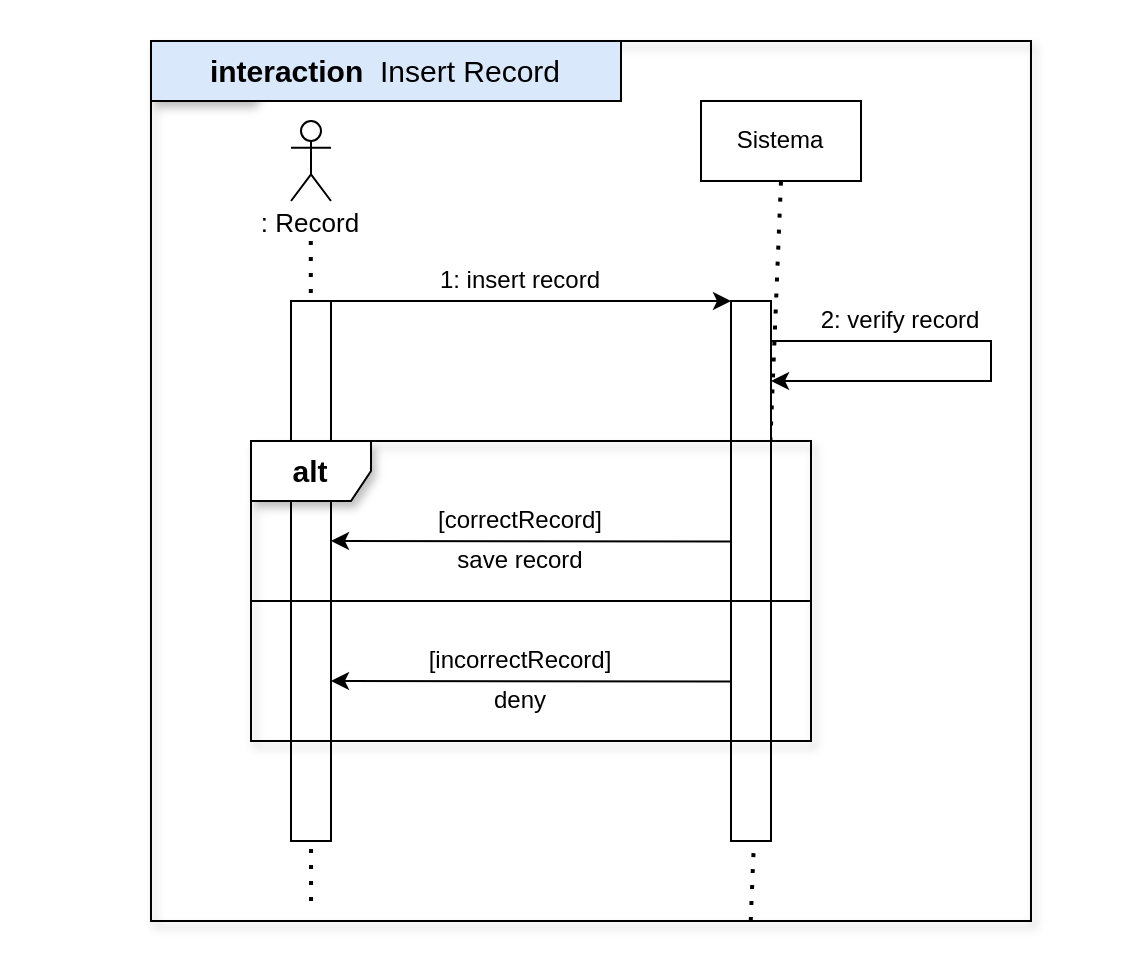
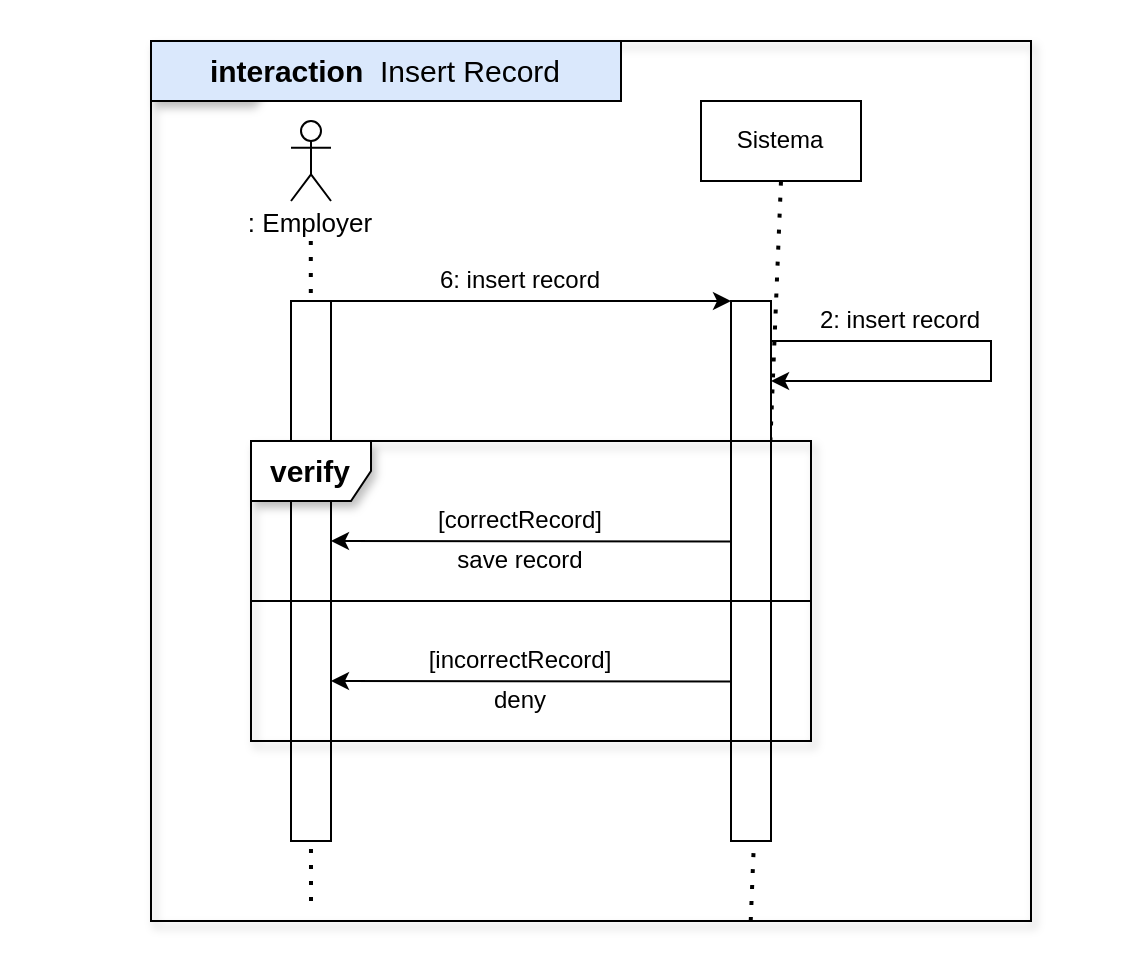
node ": Record": label ": Record" -> ": Employer"
node "1: insert record": label "1: insert record" -> "6: insert record"
node "2: verify record": label "2: verify record" -> "2: insert record"
node "alt": label "alt" -> "verify"
